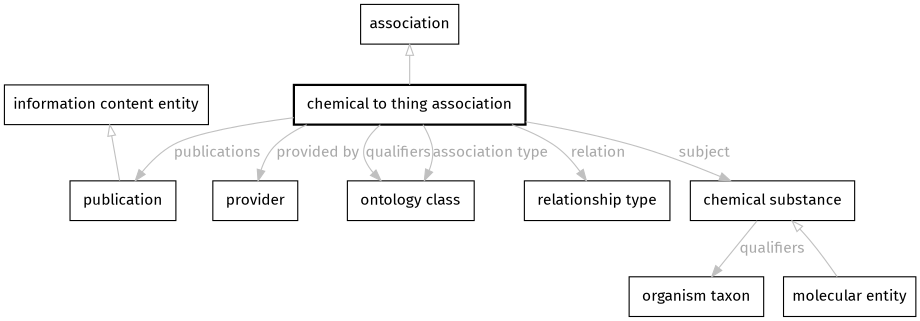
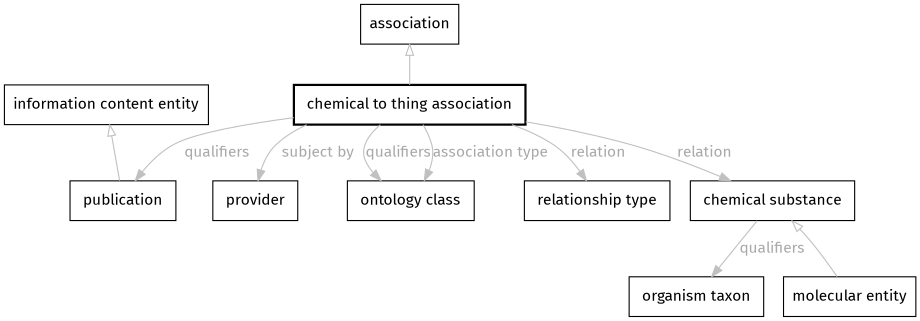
edge "chemical to thing association" -> "publication": label "publications" -> "qualifiers"
edge "chemical to thing association" -> "provider": label "provided by" -> "subject by"
edge "chemical to thing association" -> "chemical substance": label "subject" -> "relation"
